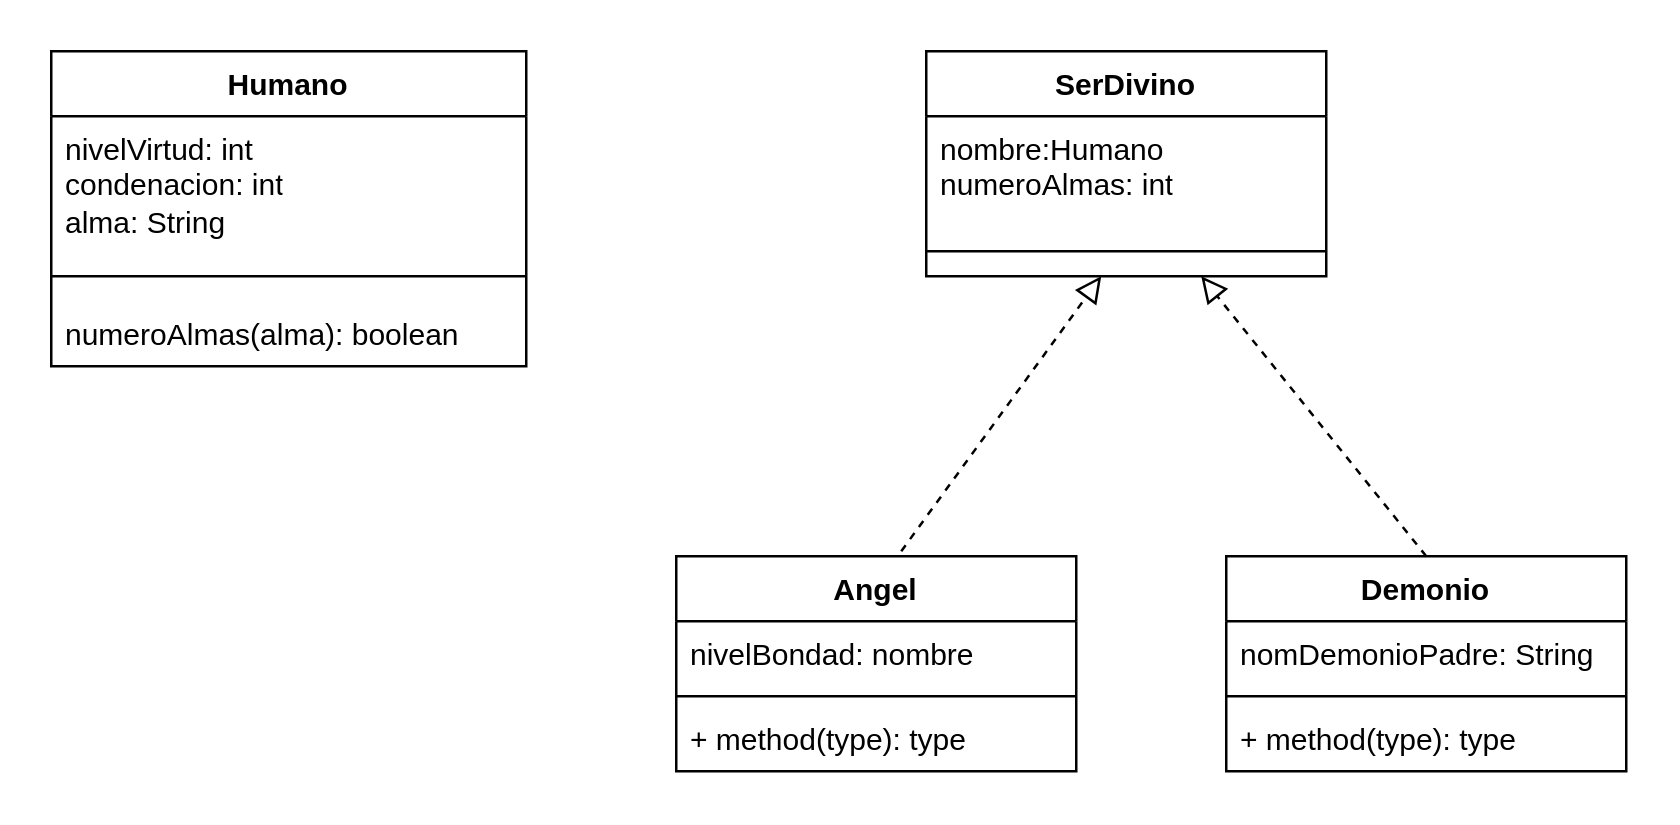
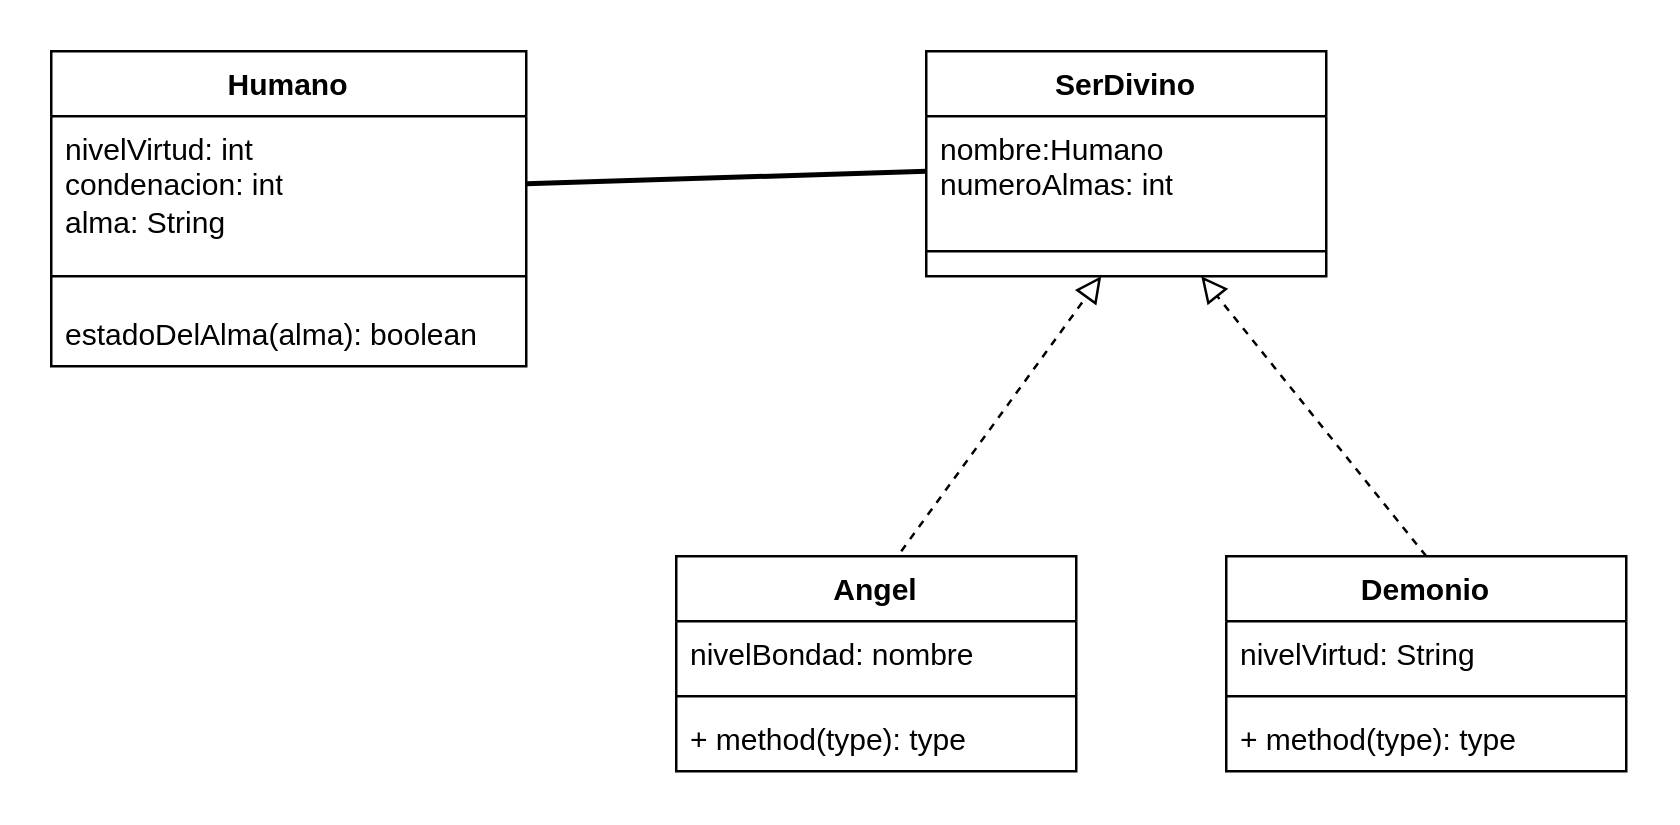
edge "nombre:Humano numeroAlmas: int" -- "nivelVirtud: int condenacion: int alma: String": added
node "numeroAlmas(alma): boolean": label "numeroAlmas(alma): boolean" -> "estadoDelAlma(alma): boolean"
node "nomDemonioPadre: String": label "nomDemonioPadre: String" -> "nivelVirtud: String"
